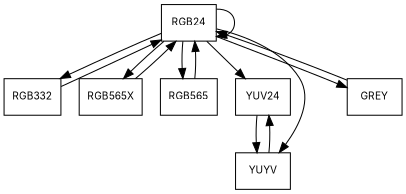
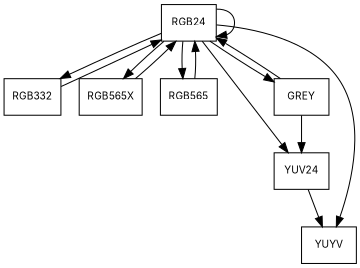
edge "YUYV" -> "YUV24": now "GREY" -> "YUV24"
